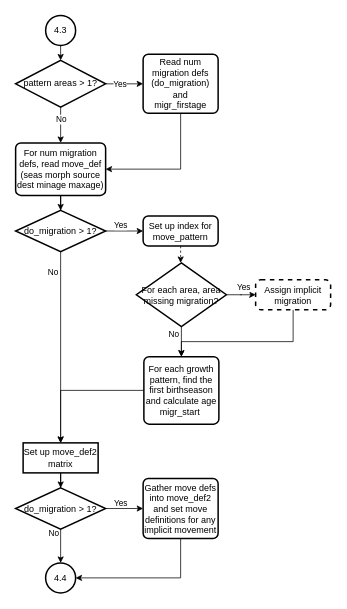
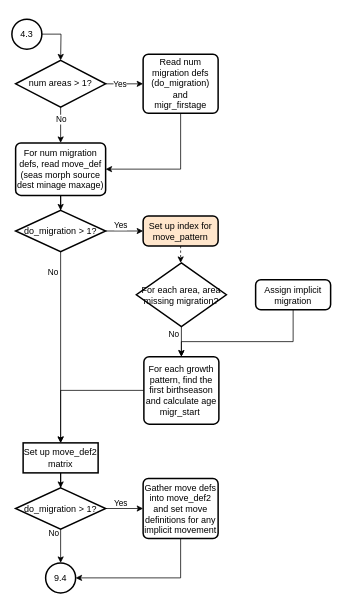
node "4.3": moved (60, 30) -> (27, 34)
node "pattern areas > 1?": label "pattern areas > 1?" -> "num areas > 1?"
node "Set up index for move_pattern": fillcolor #ffffff -> #ffe6cc
edge "For each area, area missing migration?" -> "Assign implicit migration": removed, label "Yes"
node "Assign implicit migration": style dashed -> solid
node "4.4": label "4.4" -> "9.4"
